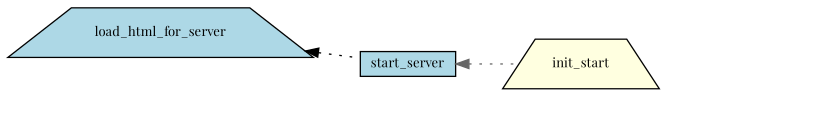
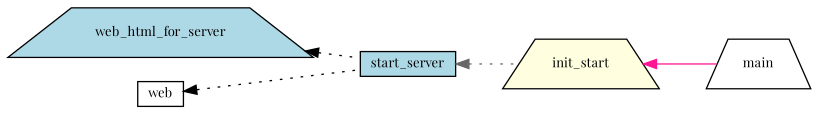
node "load_html_for_server": label "load_html_for_server" -> "web_html_for_server"
node "main": added
node "web": added
